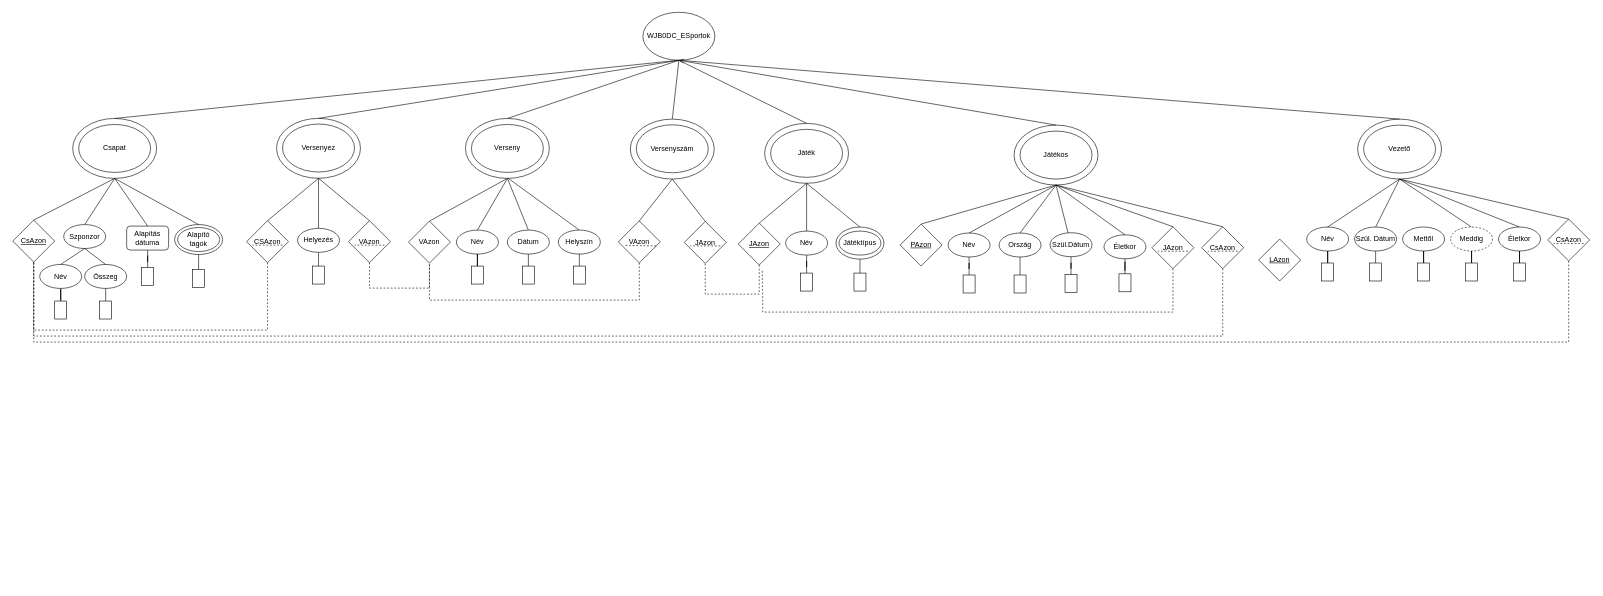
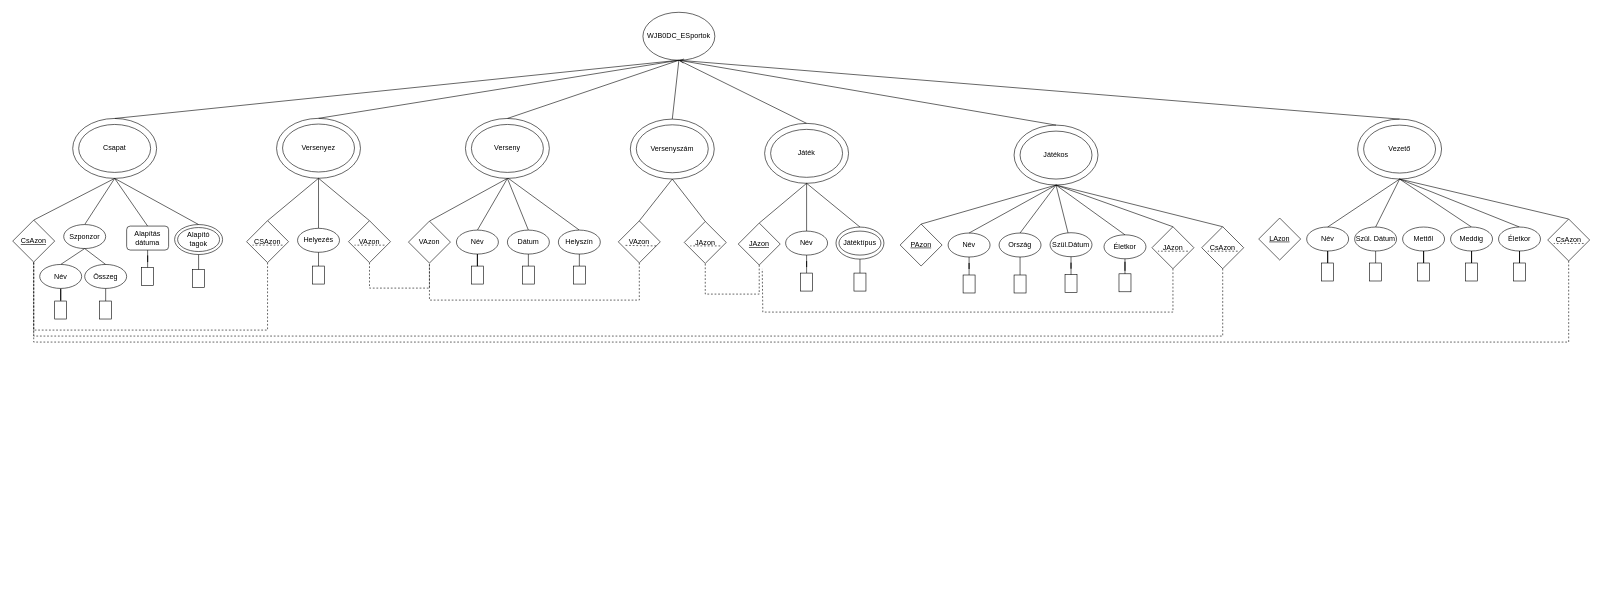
node "Meddig": style dashed -> solid
node "LAzon": moved (1280, 260) -> (1280, 239)
